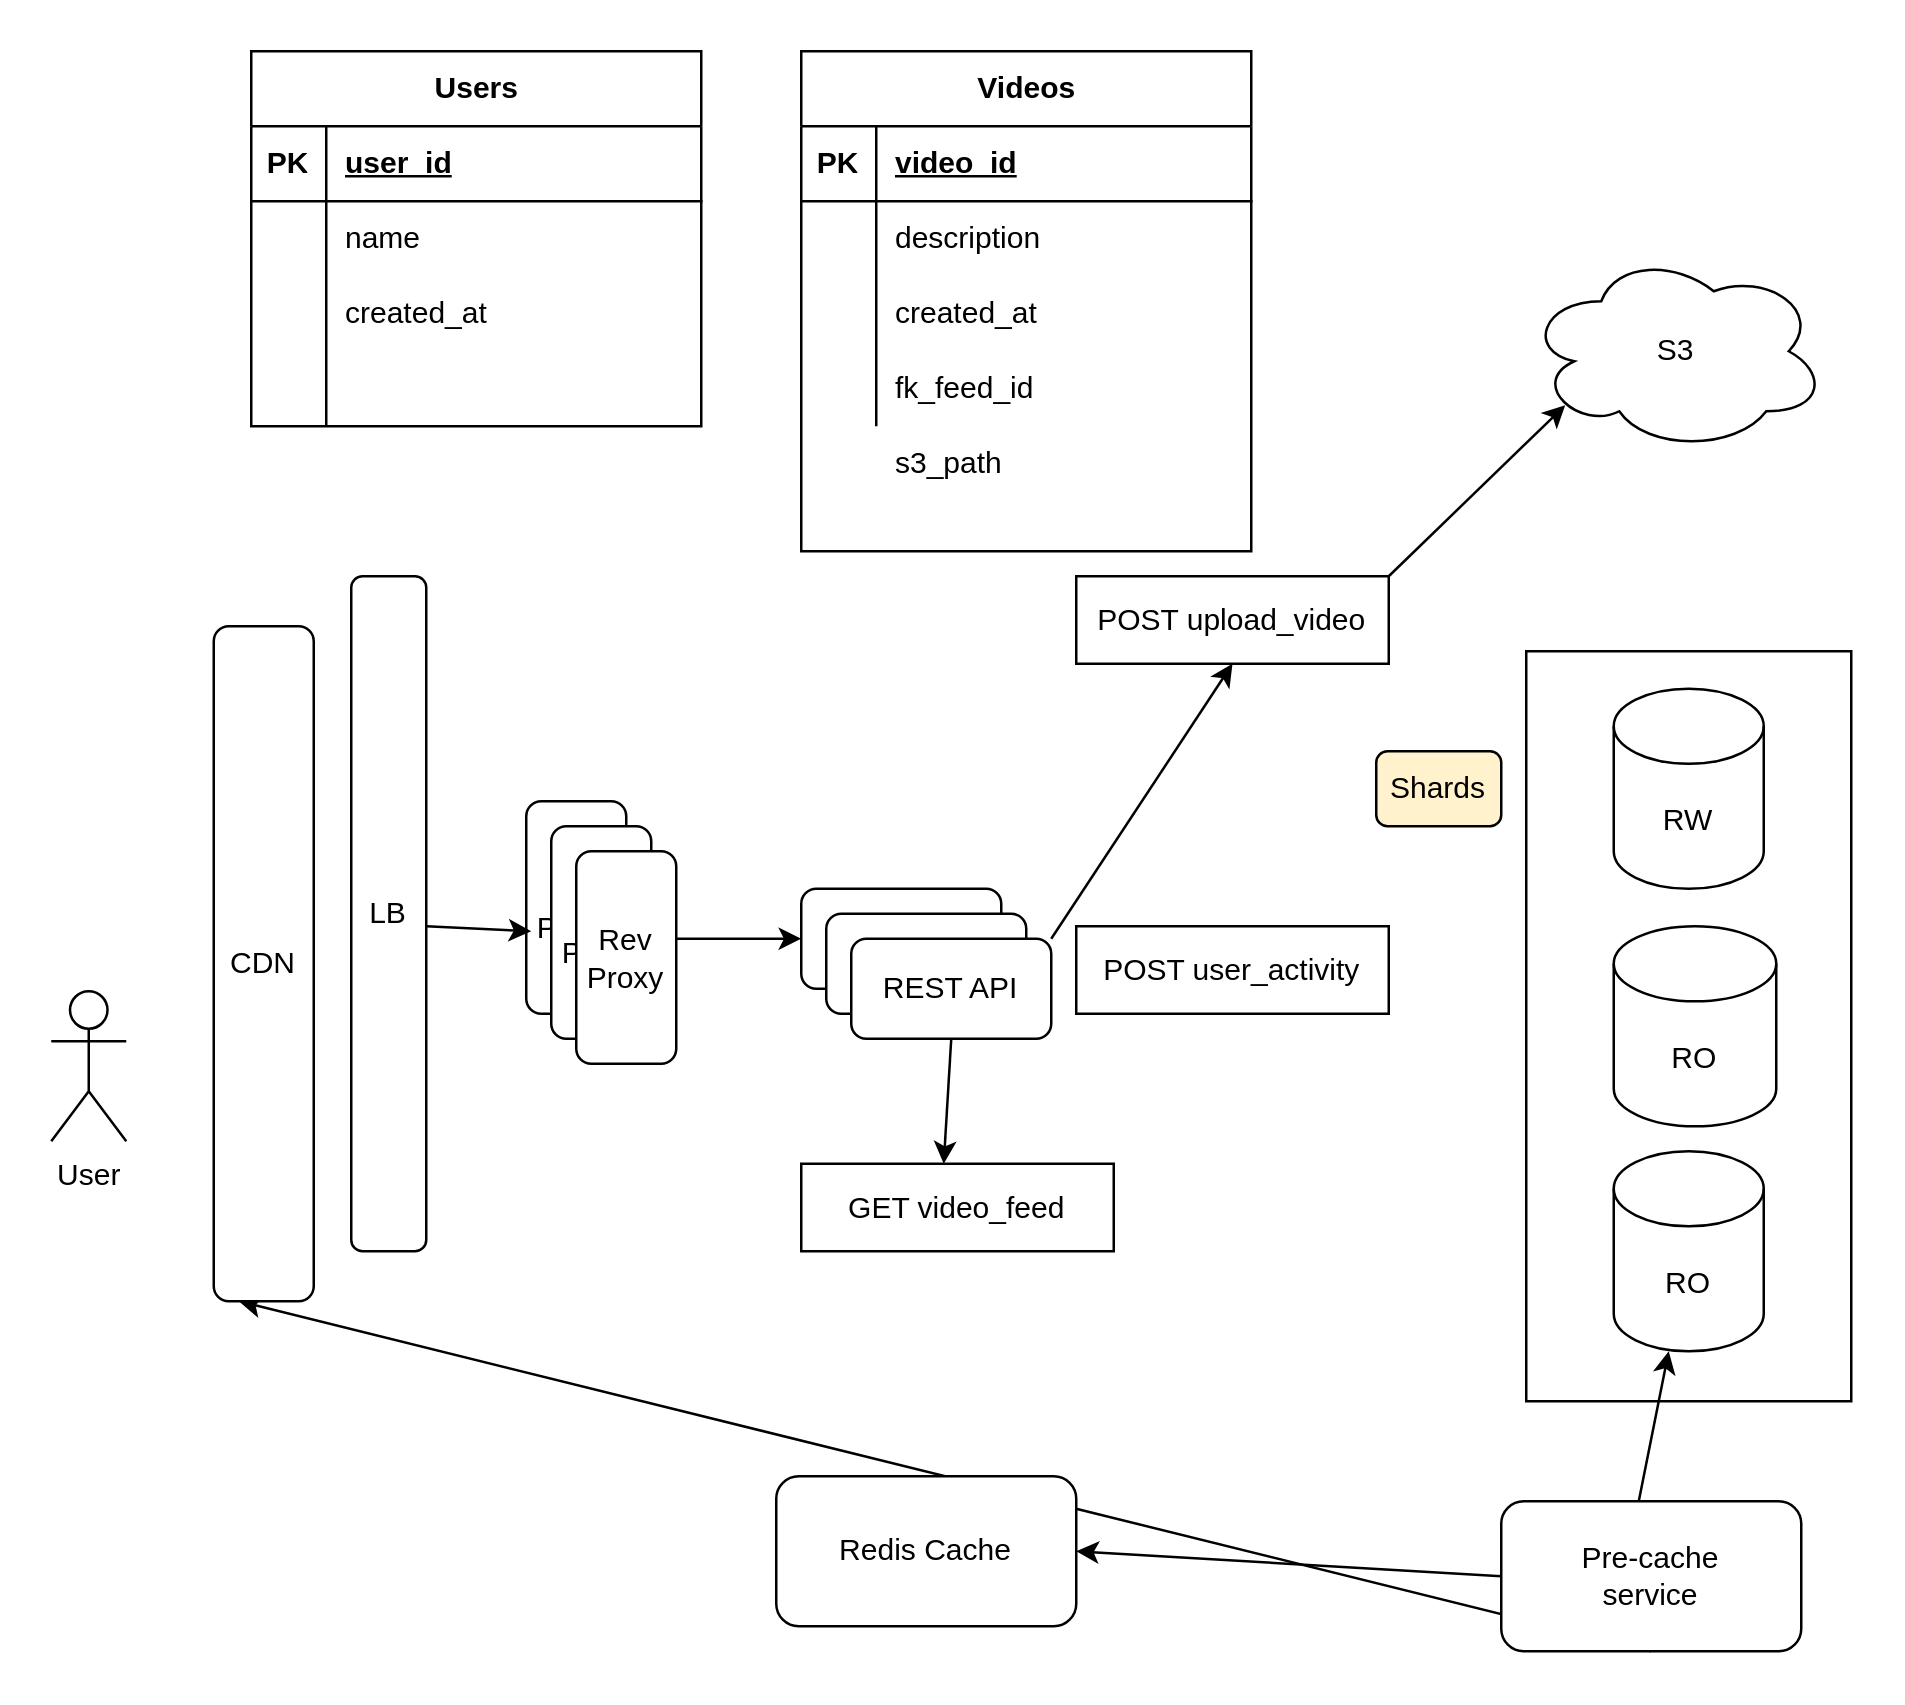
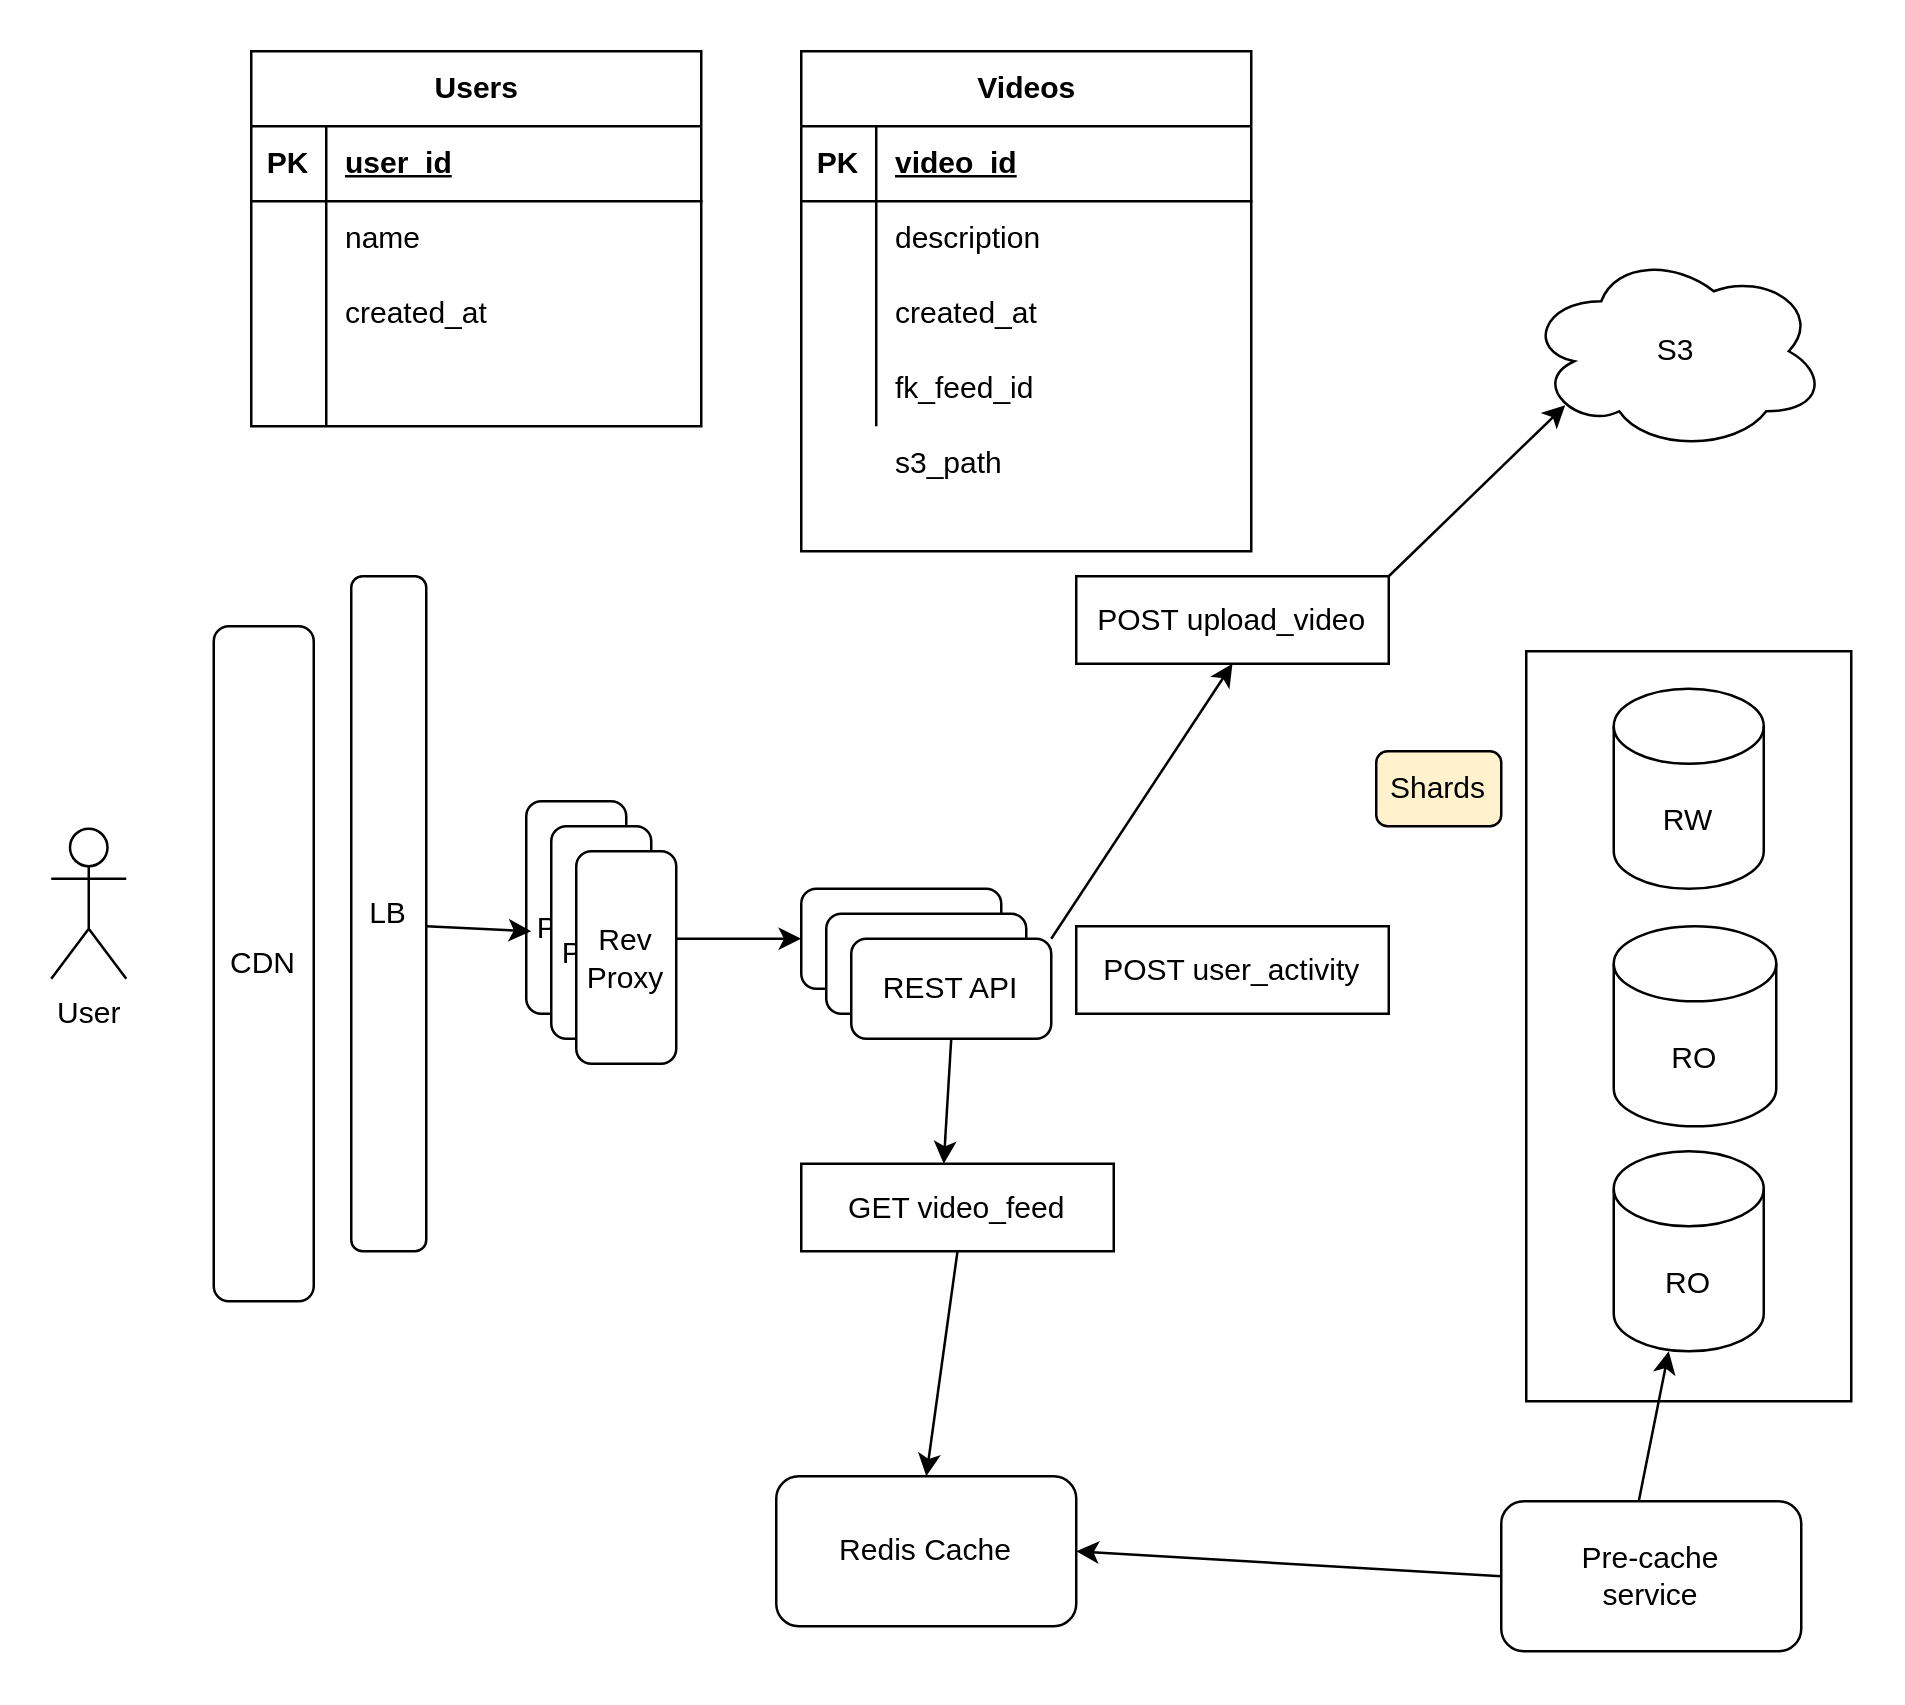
node "User": moved (89, 1066) -> (89, 904)
edge "GET video_feed" -> "Redis Cache": added
edge "Pre-cache service" -> "CDN": removed
